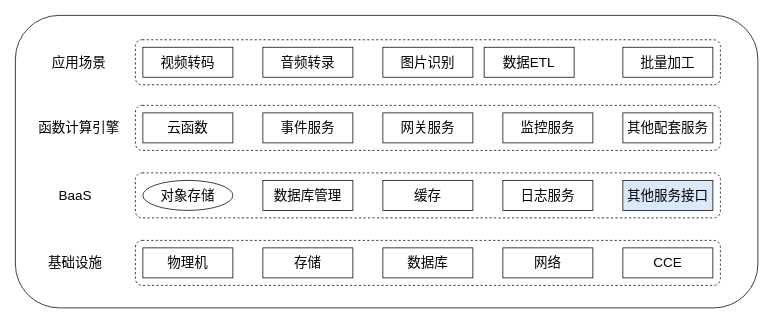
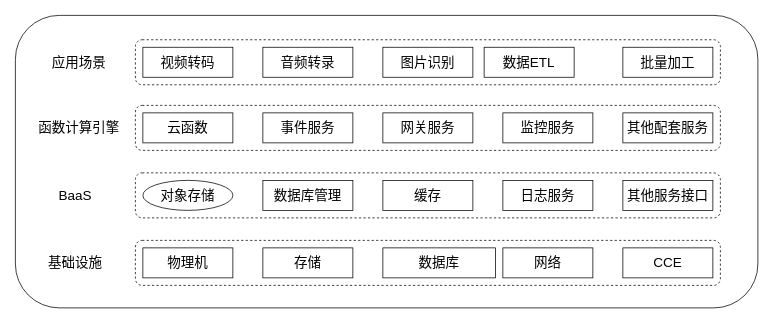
node "其他服务接口": fillcolor #dae8fc -> #ffffff
node "数据库": size 90x30 -> 113x30
